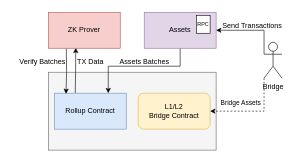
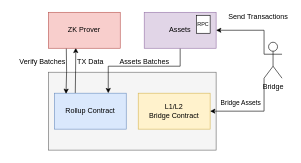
node "Send Transactions": moved (252, 26) -> (258, 17)
node "L1/L2 Bridge Contract": shape rounded rectangle -> rectangle
edge "Bridge" -> "L1/L2 Bridge Contract": style dashed -> solid
